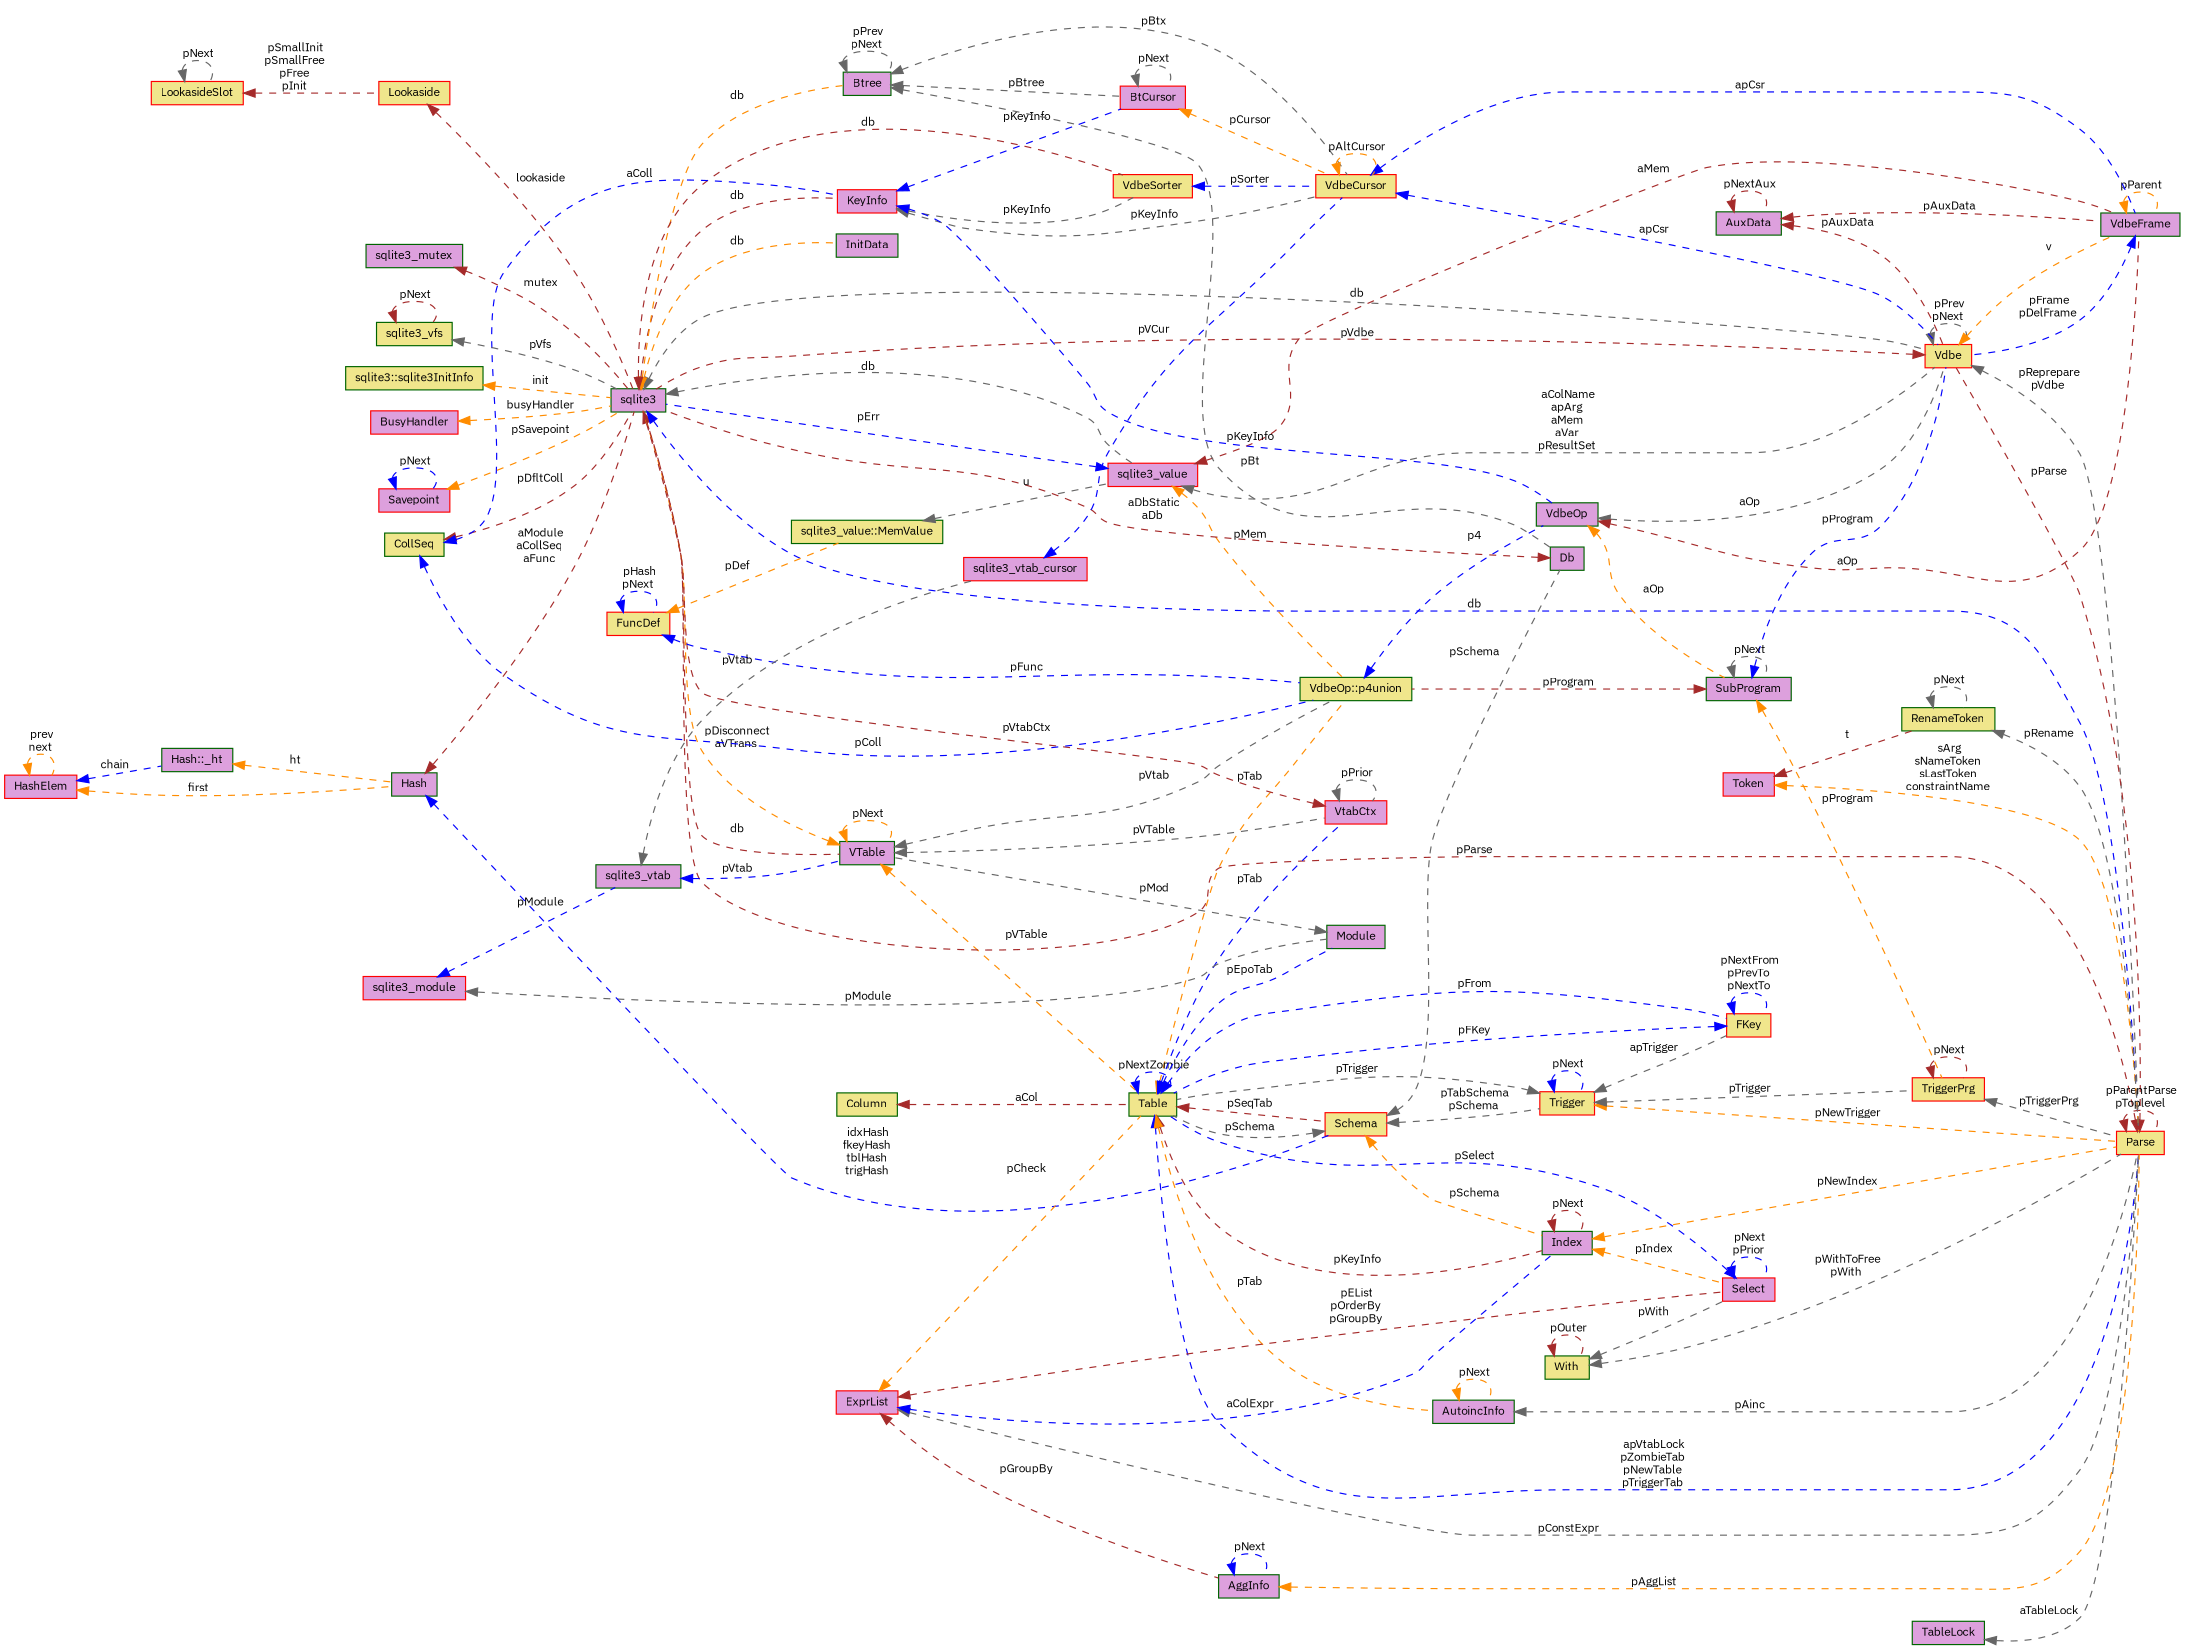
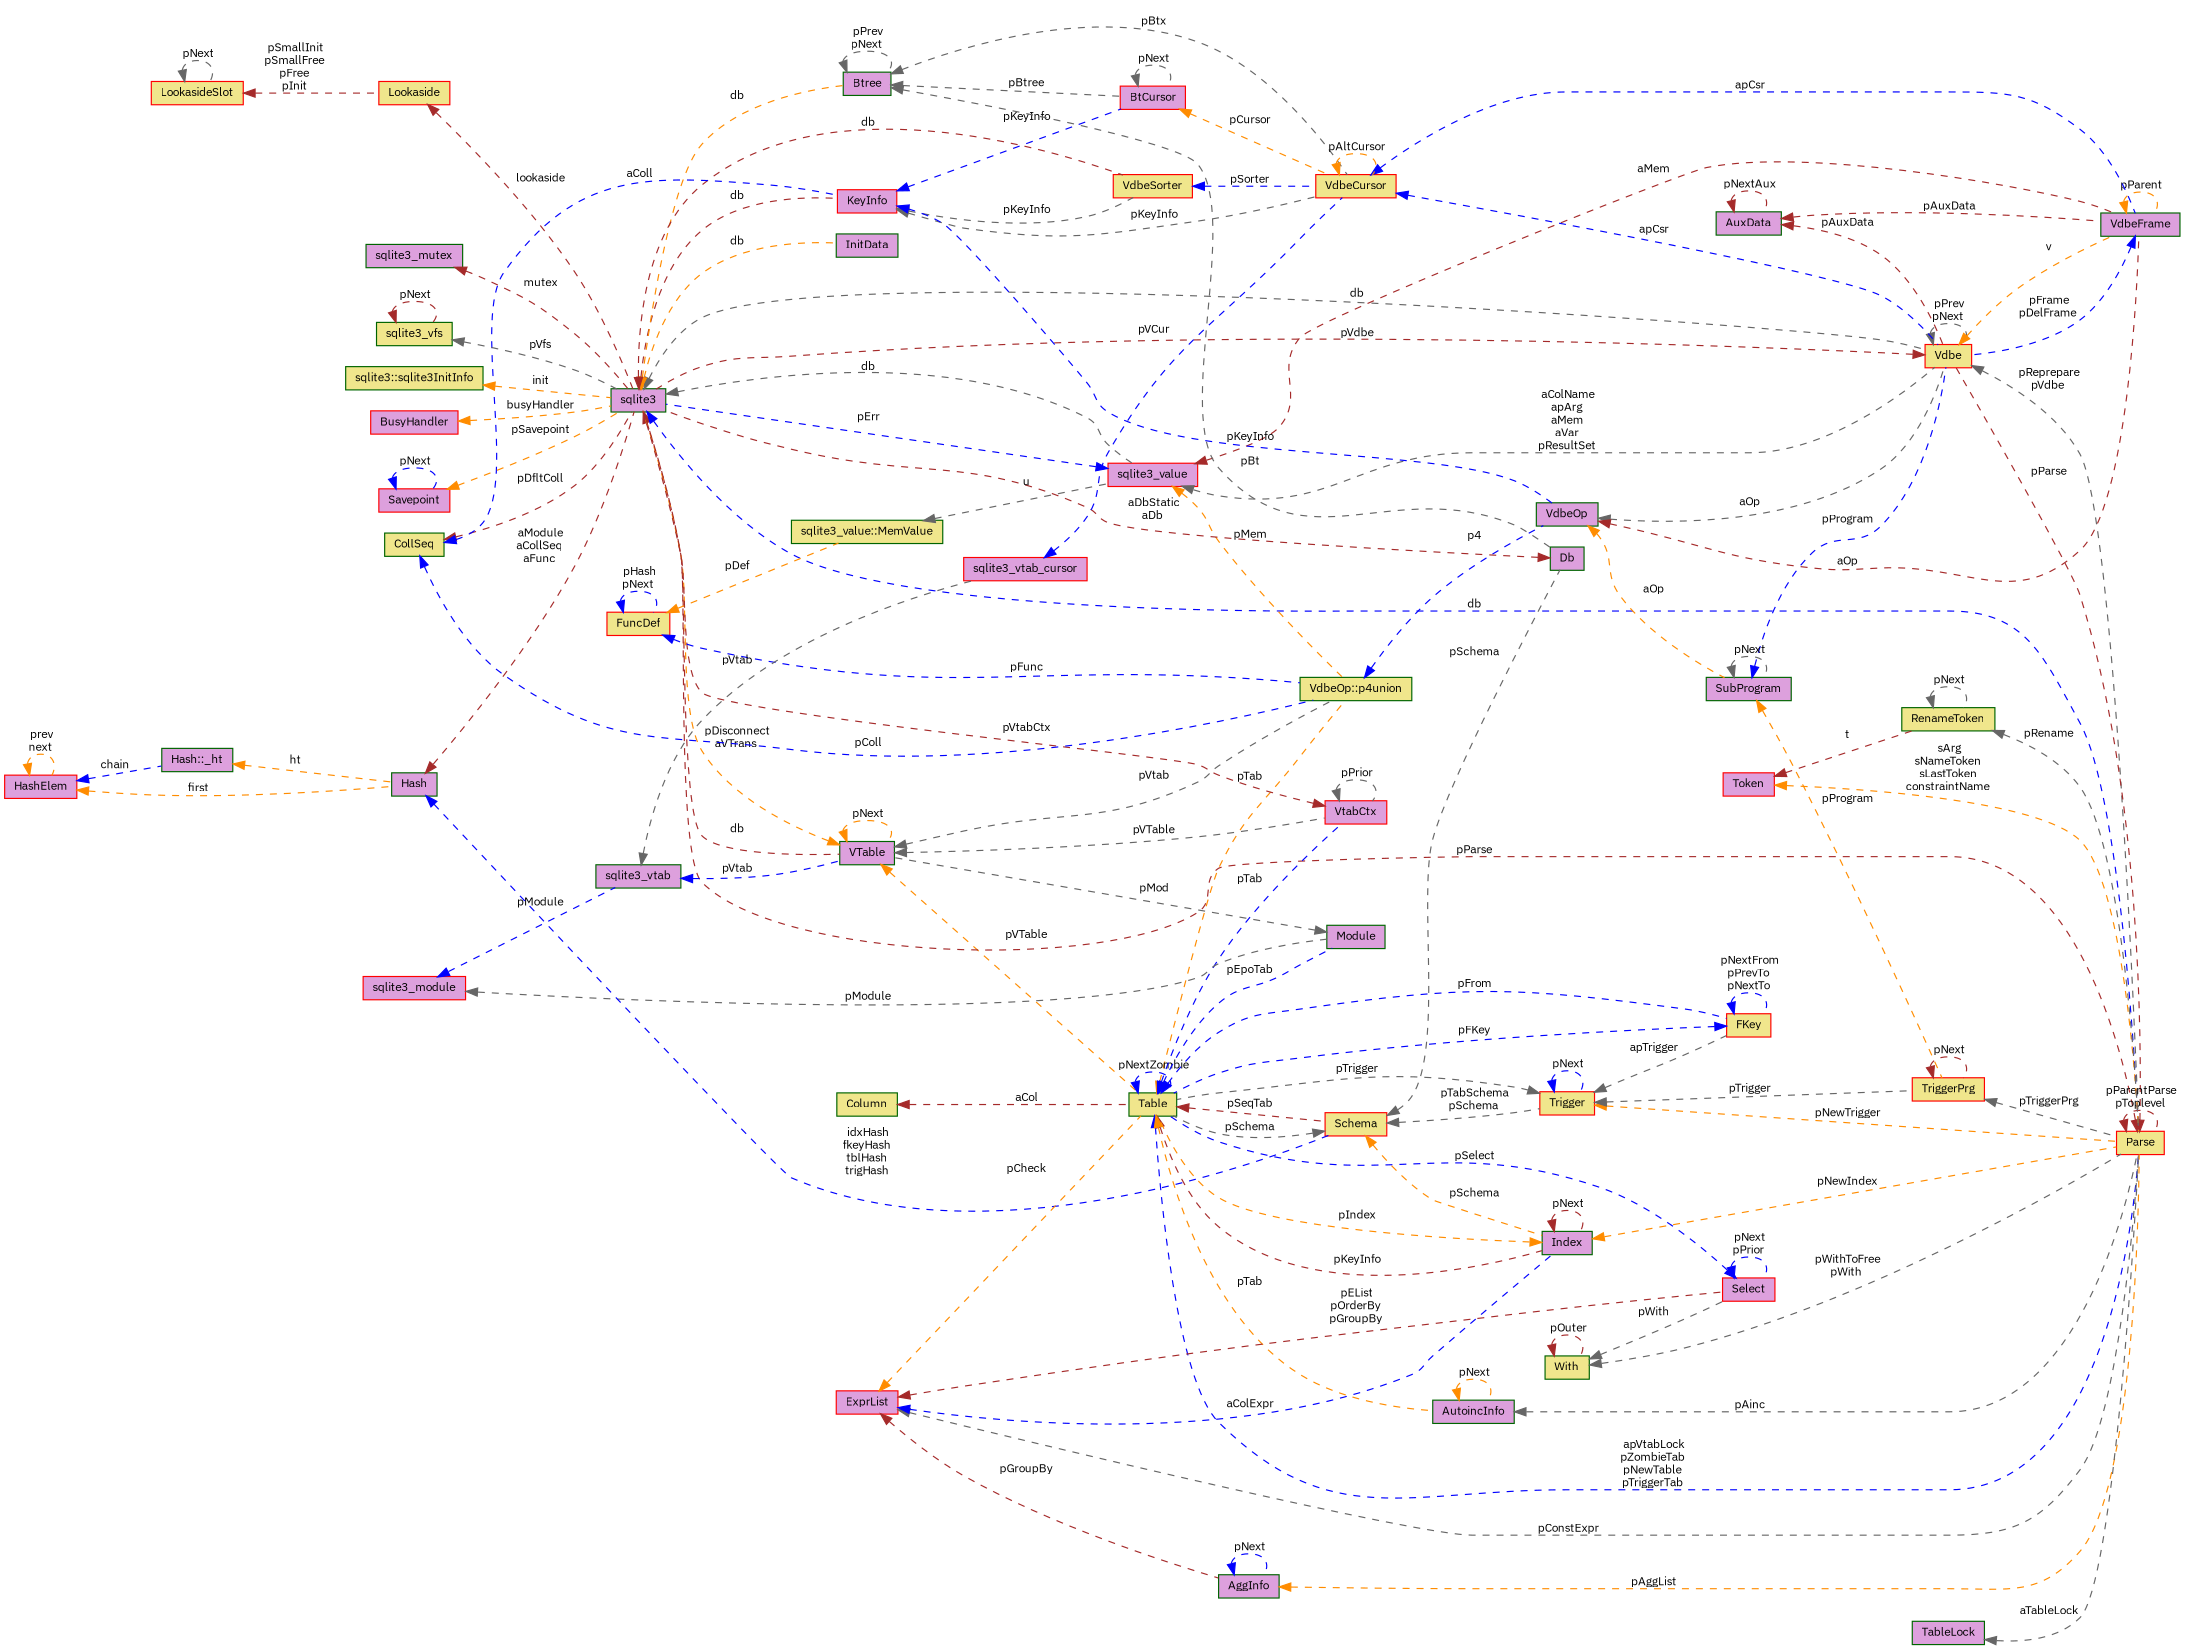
edge "VdbeOp::p4union" -> "SubProgram": removed, label "pProgram"
edge "Select" -> "Index": now "Table" -> "Index"
